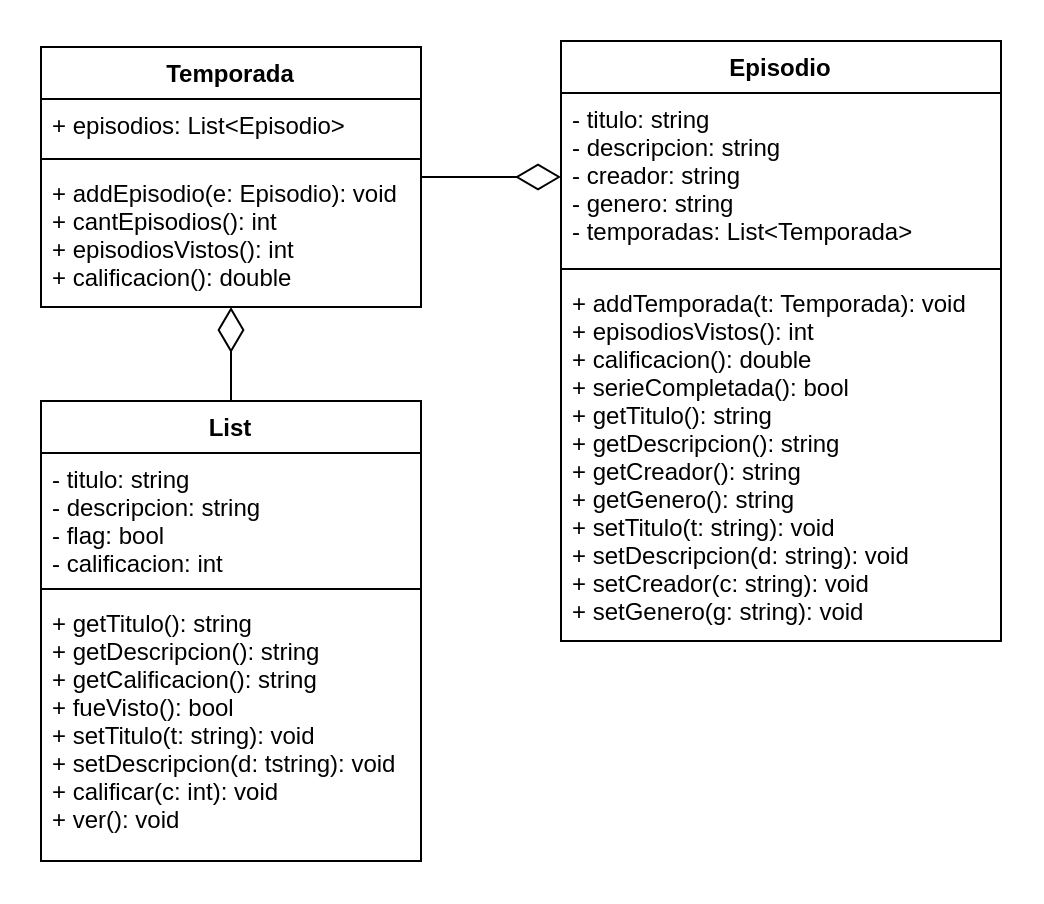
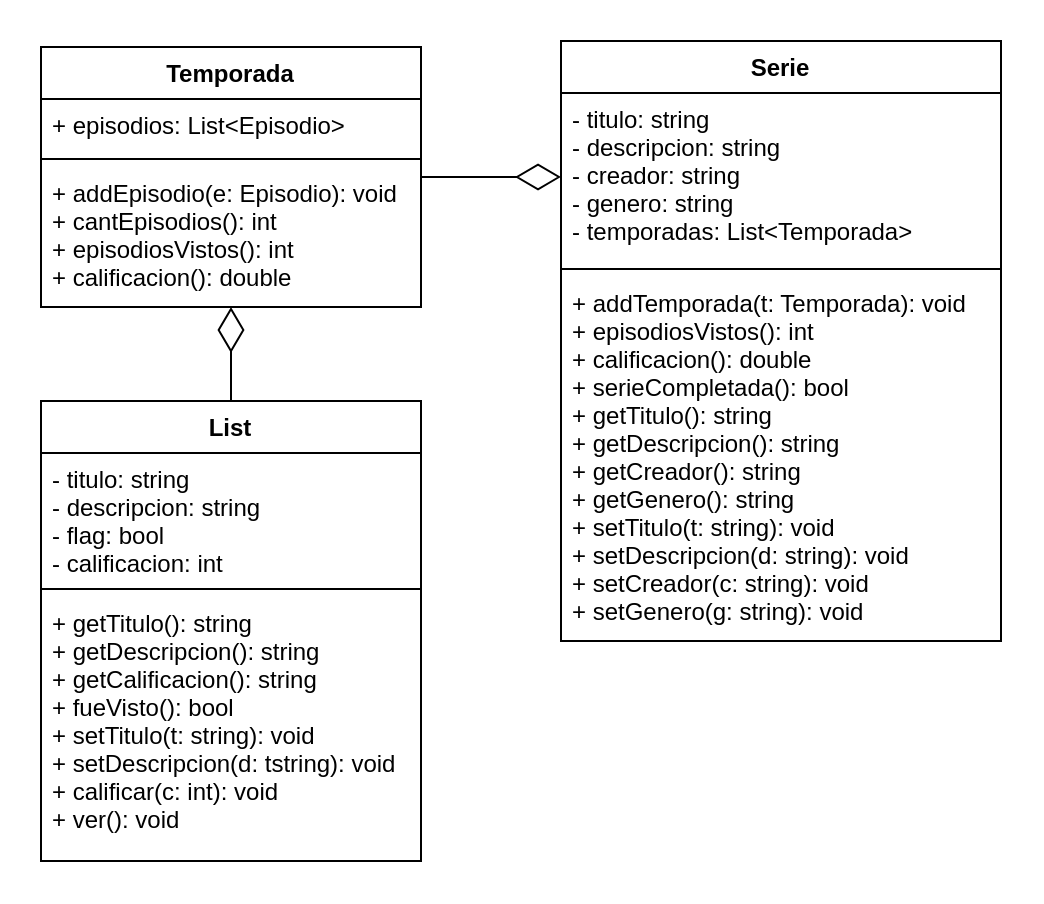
node "Episodio": label "Episodio" -> "Serie"
